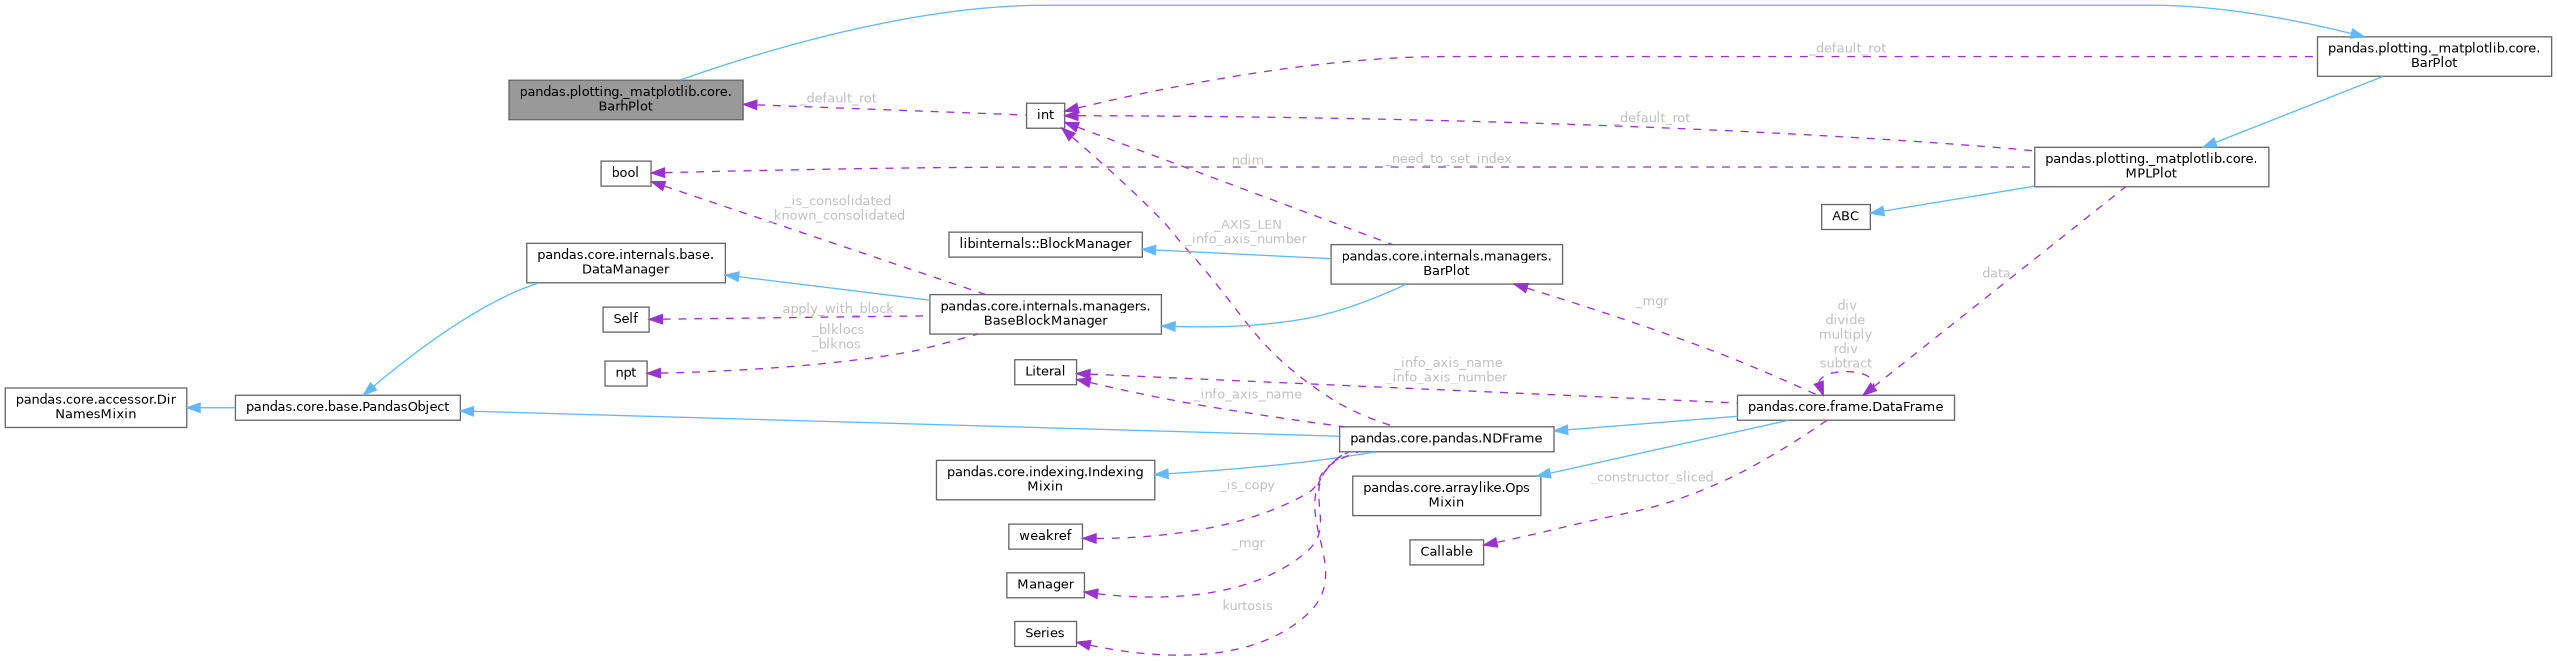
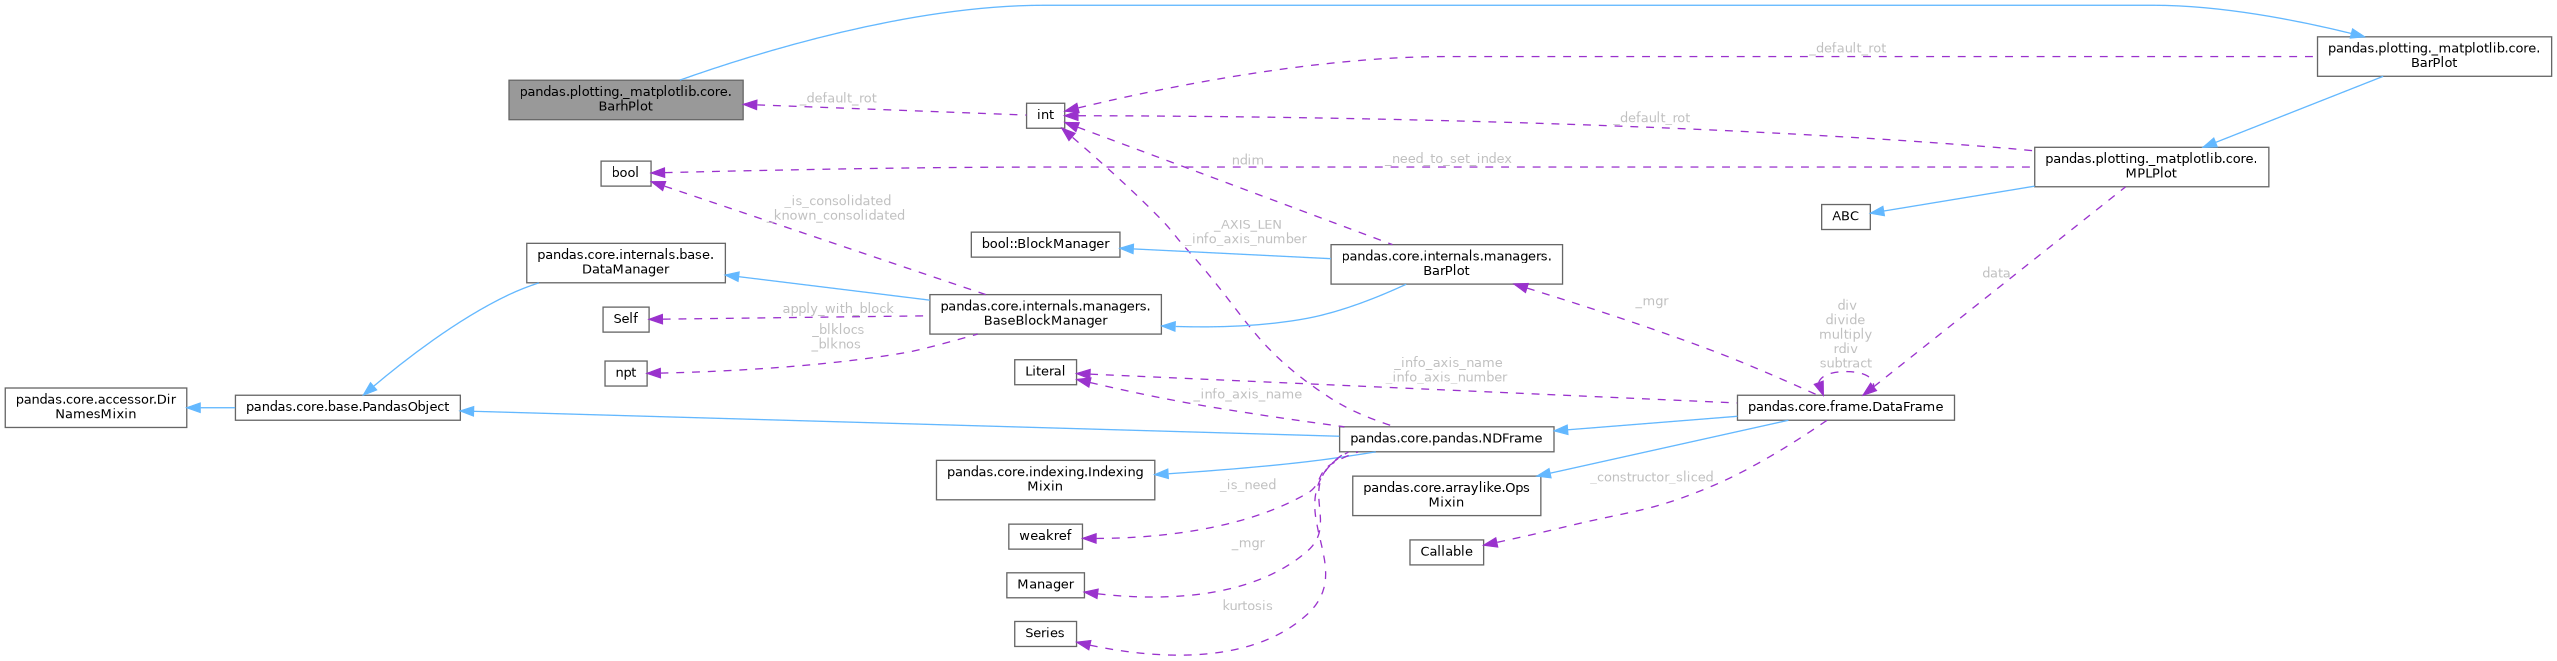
node "libinternals::BlockManager": label "libinternals::BlockManager" -> "bool::BlockManager"
edge "pandas.core.pandas.NDFrame" -> "weakref": label " _is_copy" -> " _is_need"
